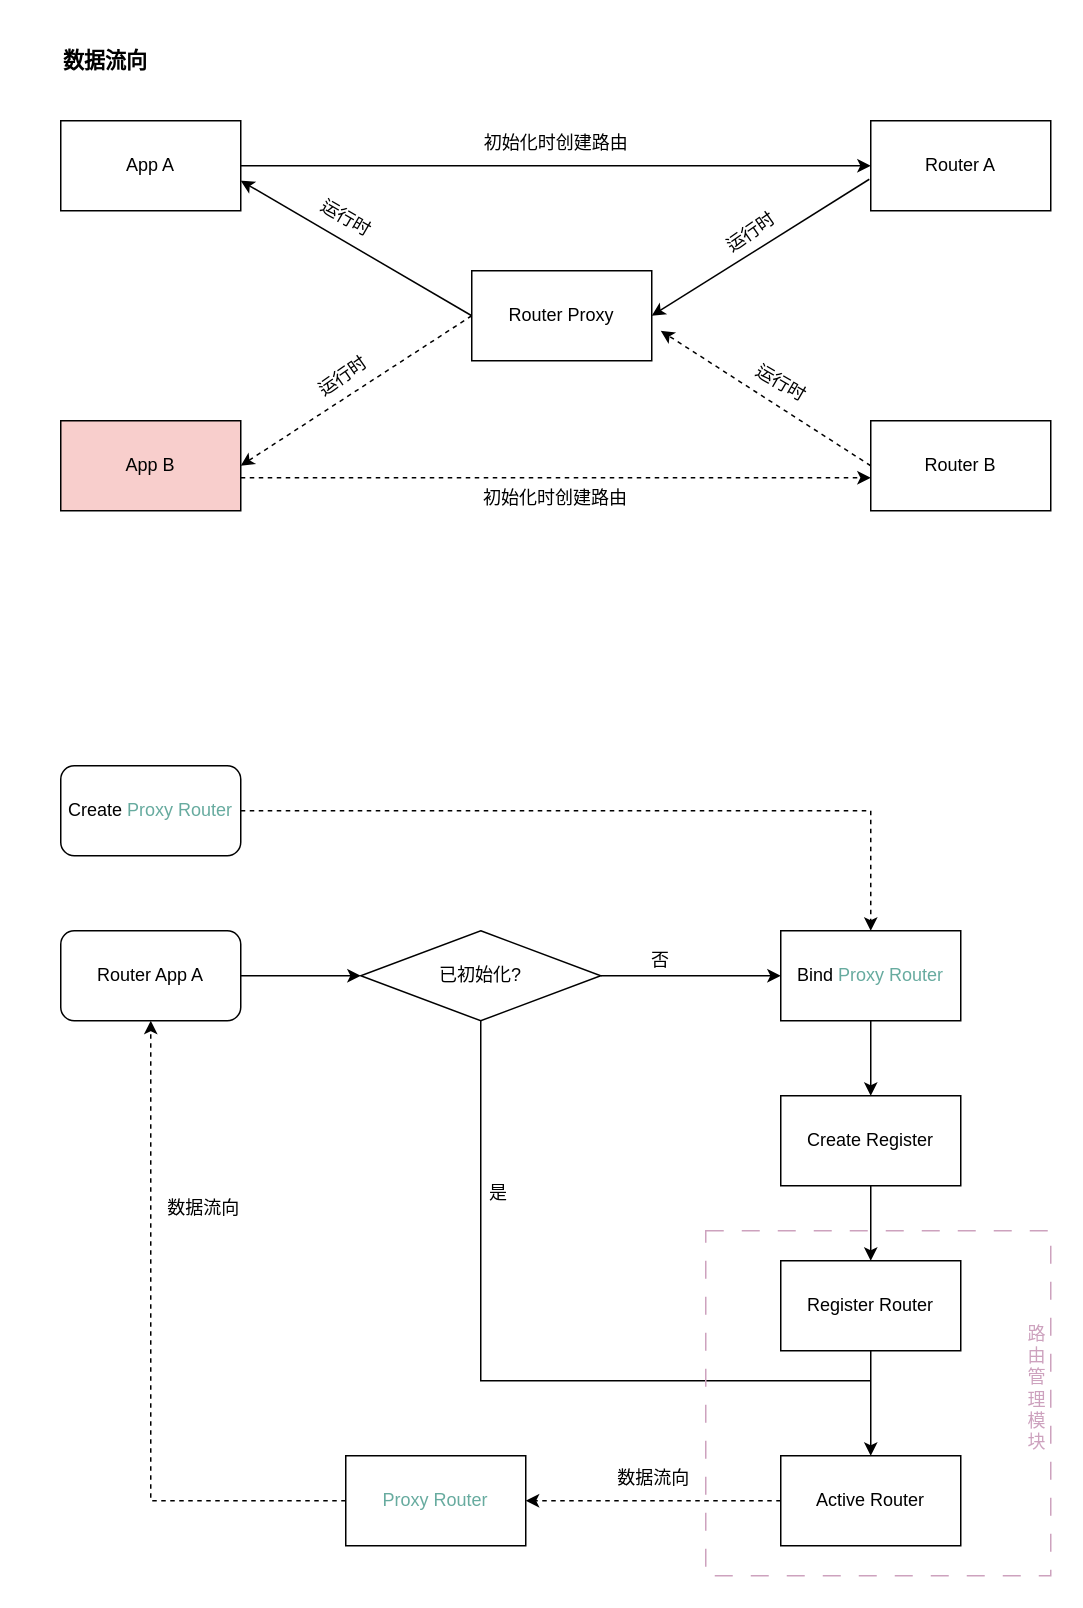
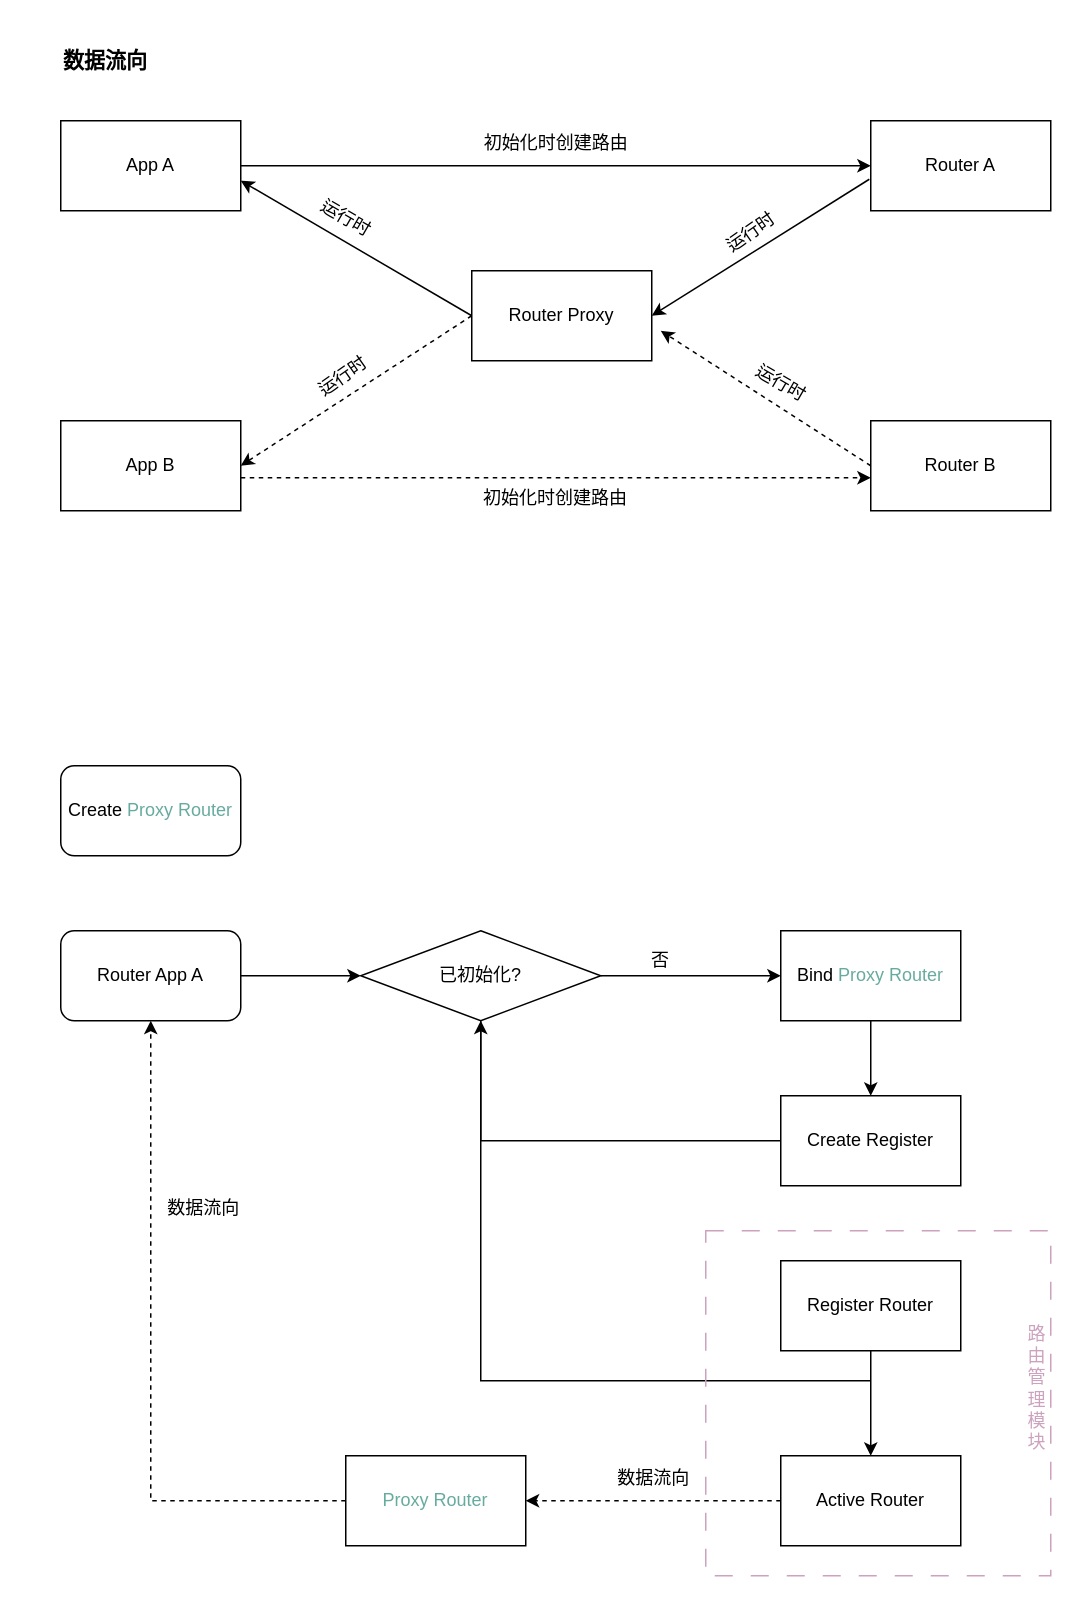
node "App B": fillcolor #f8cecc -> #ffffff
edge "Create Proxy Router" -> "Bind Proxy Router": removed
node "是": removed
edge "Create Register" -> "Register Router": now "Create Register" -> "已初始化?"
